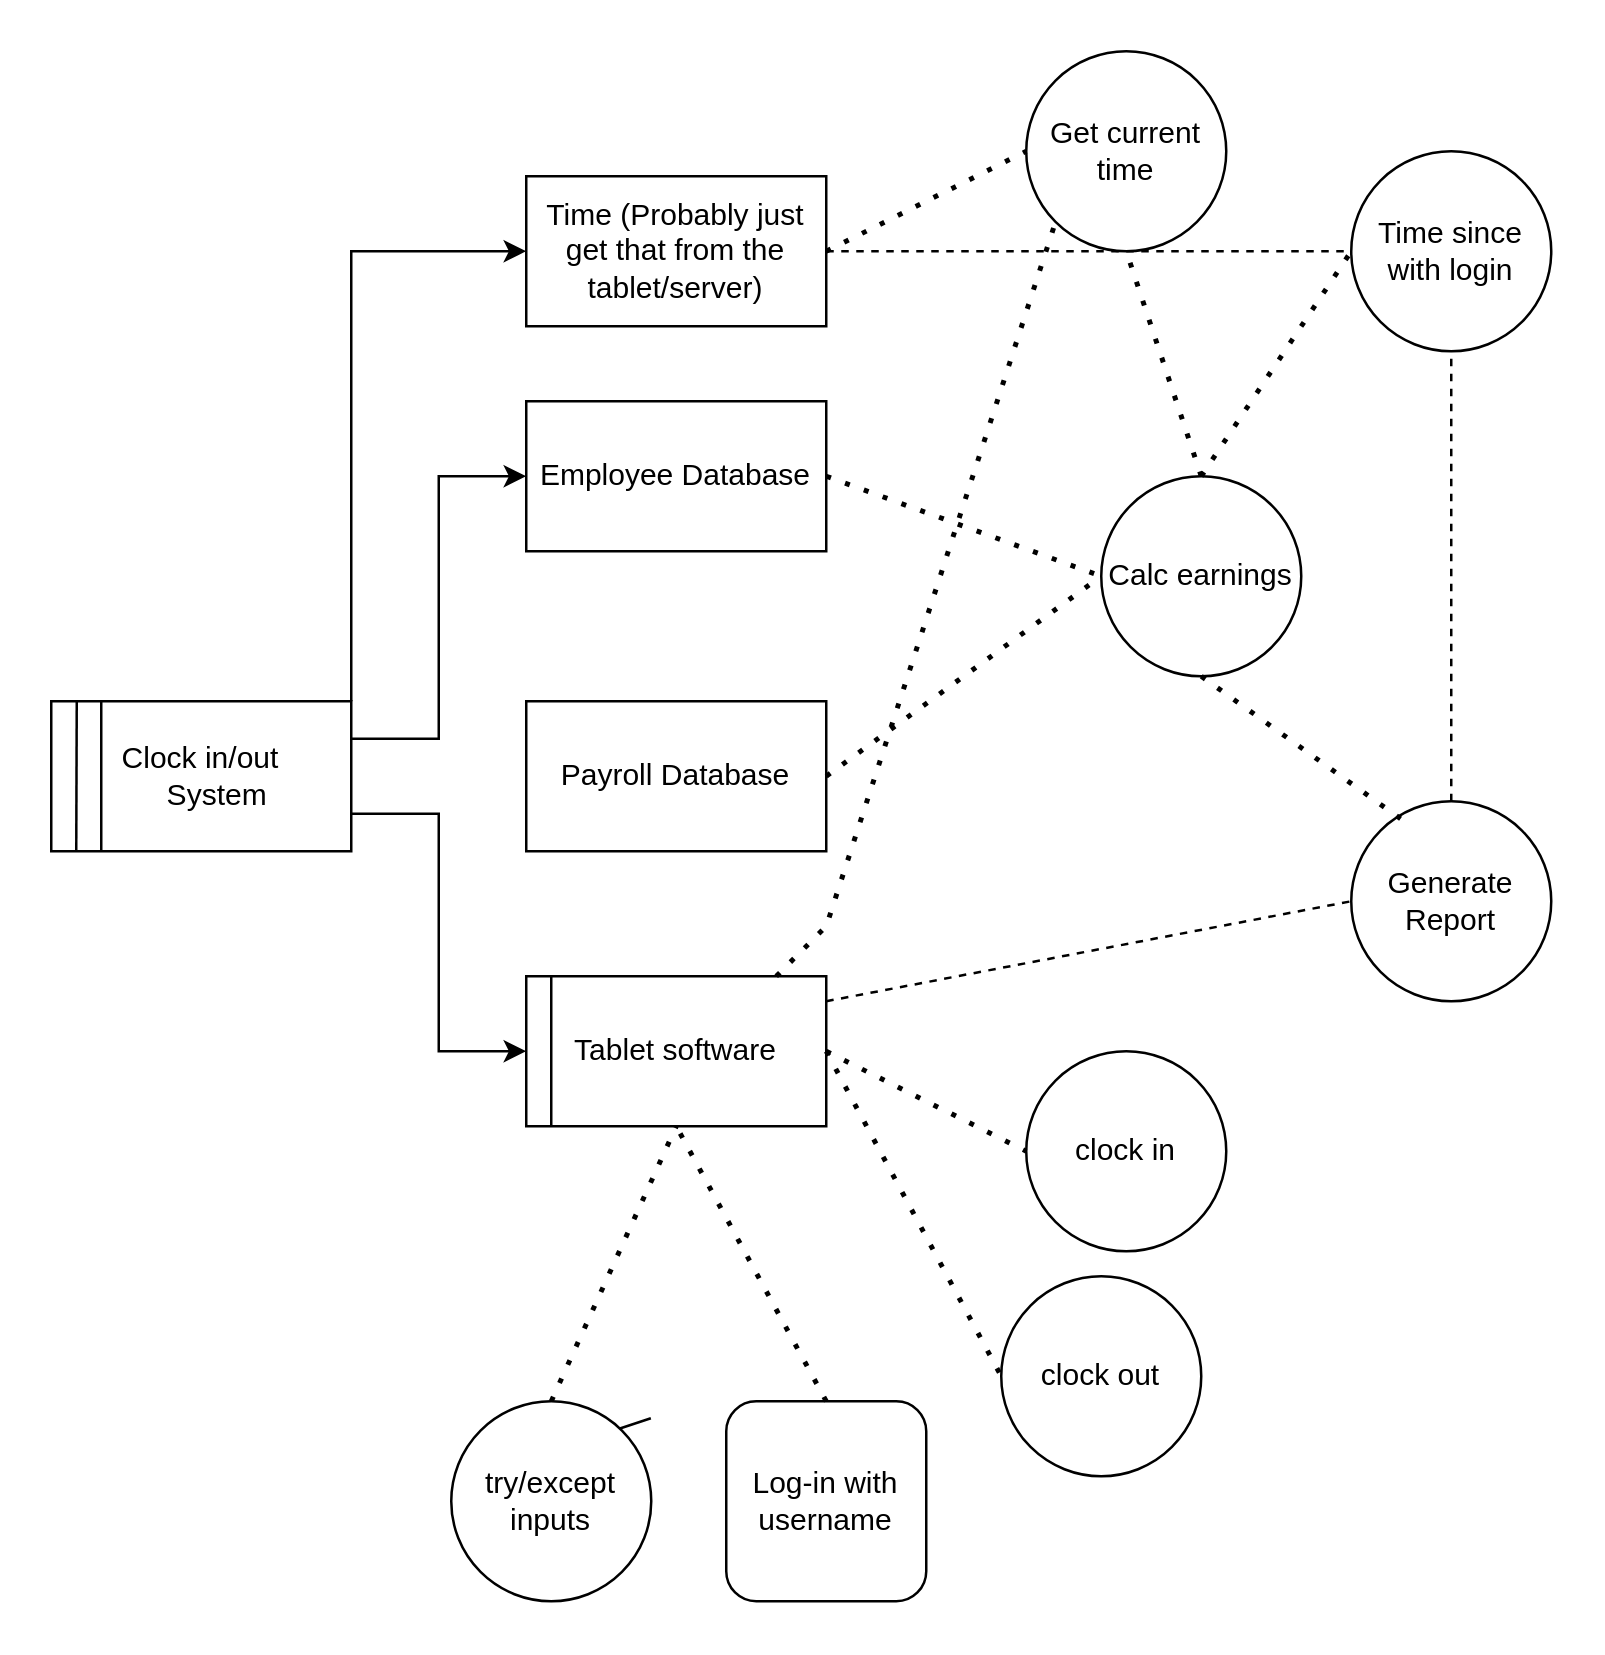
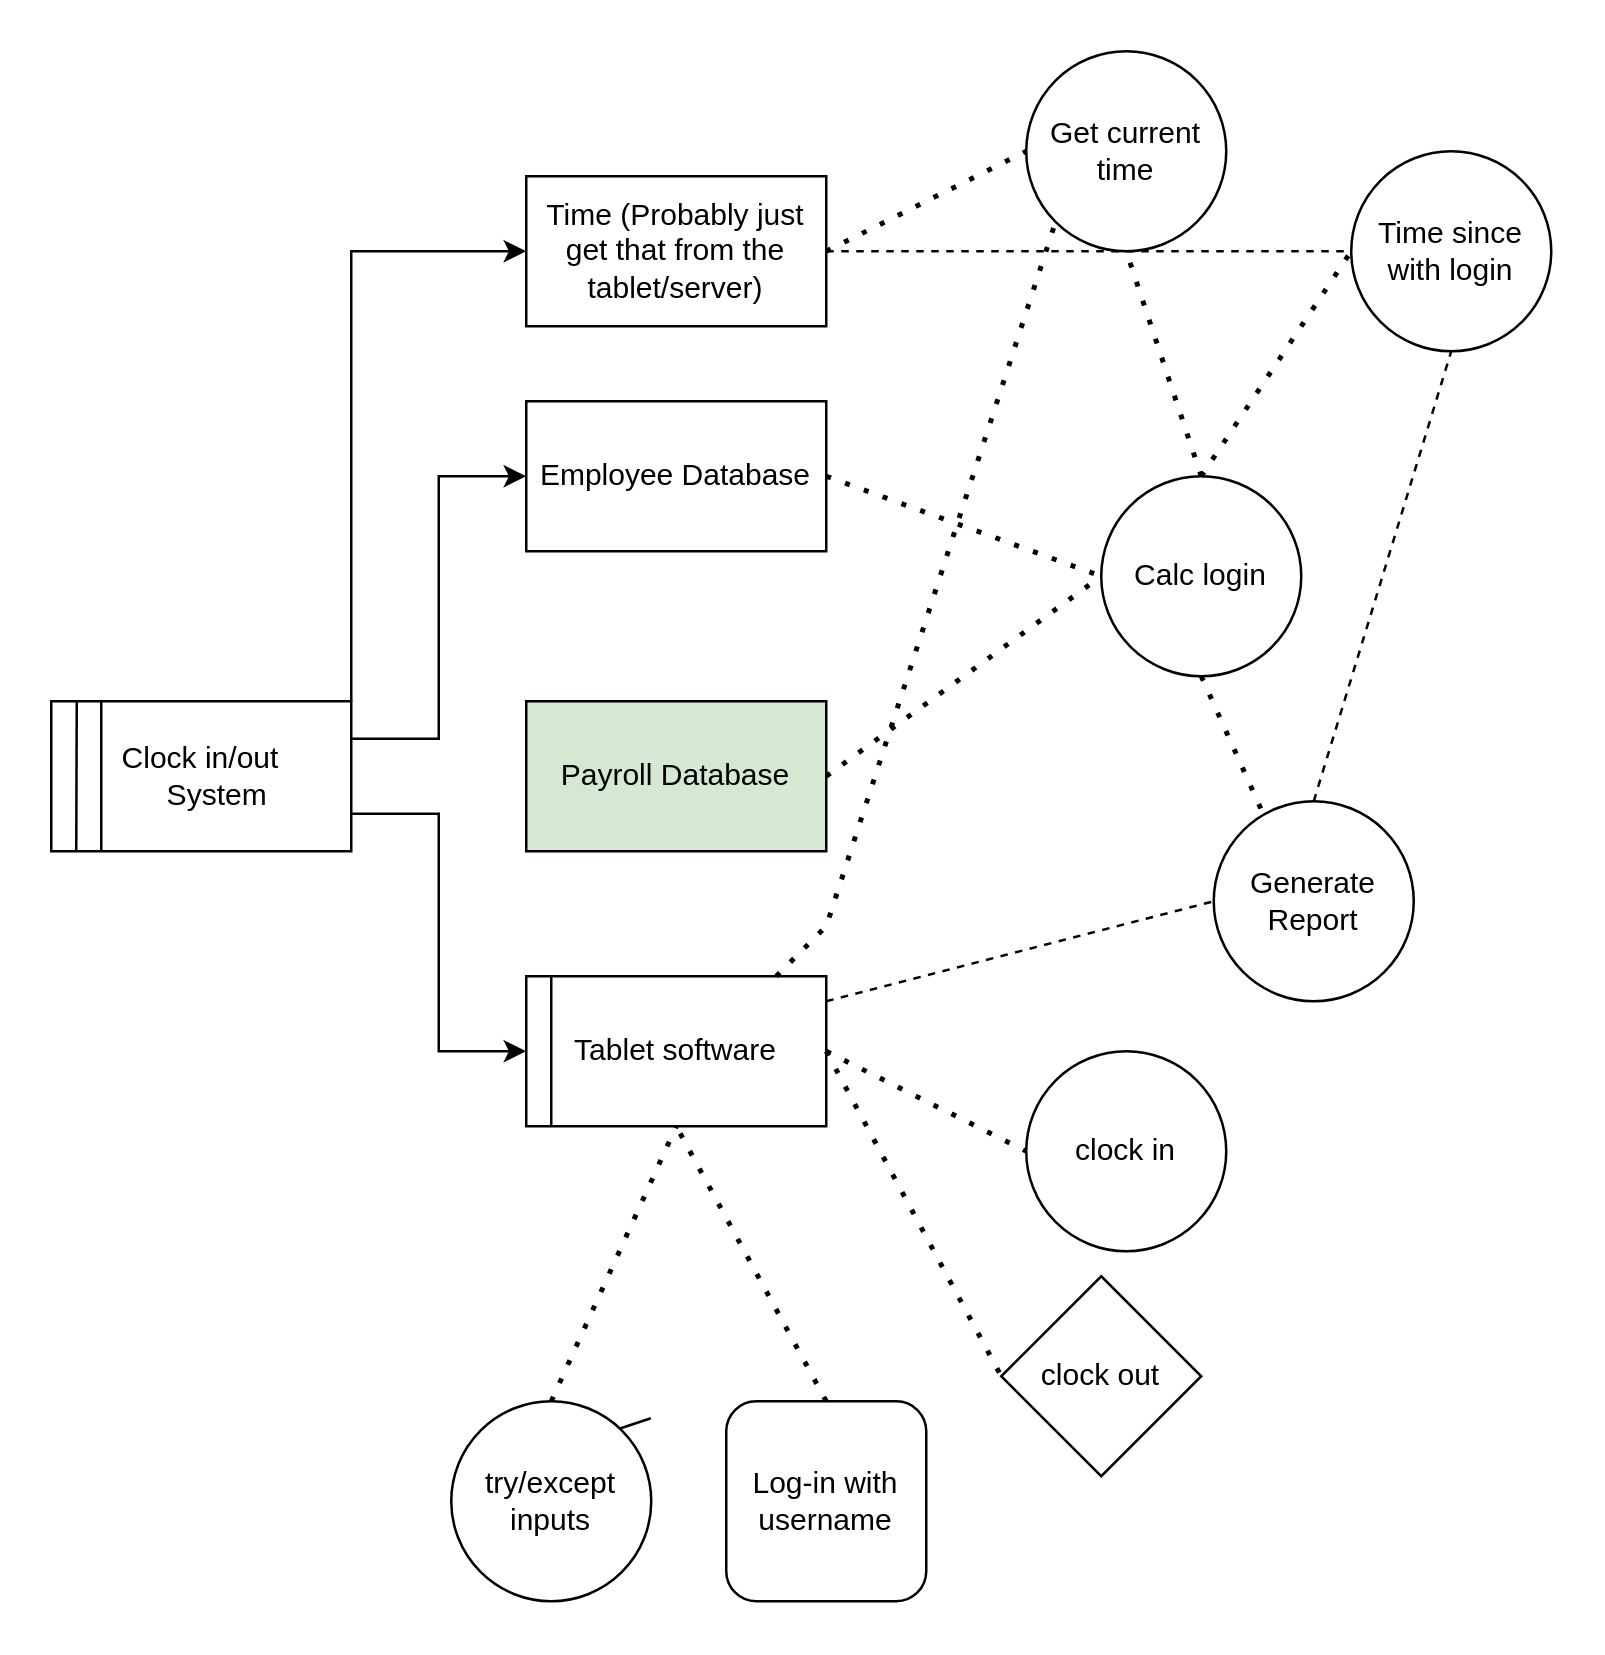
node "Calc earnings": label "Calc earnings" -> "Calc login"
node "Payroll Database": fillcolor #ffffff -> #d5e8d4
node "Generate Report": moved (1451, 901) -> (1314, 901)
node "clock out": shape ellipse -> diamond
